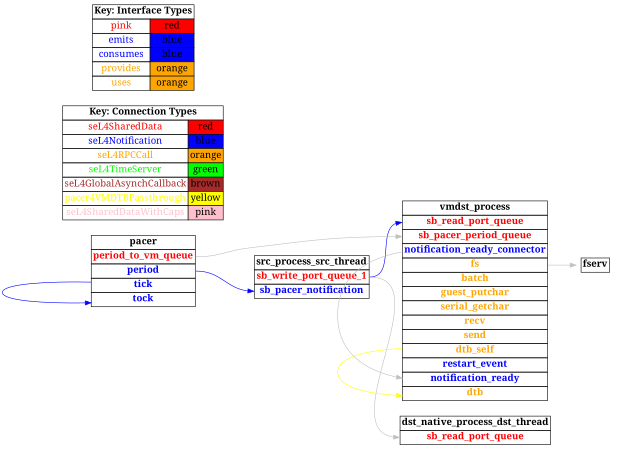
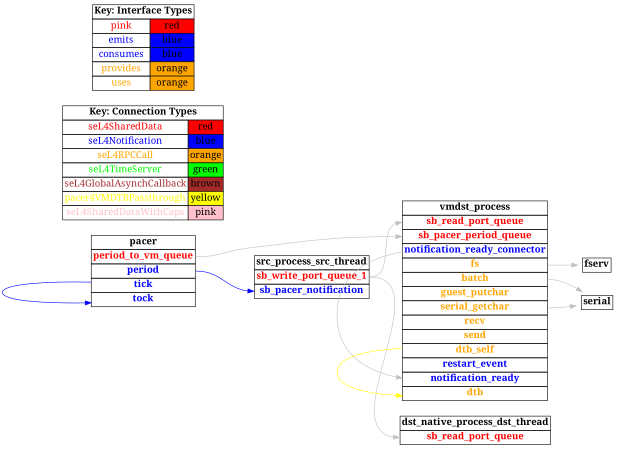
edge "src_process_src_thread" -> "vmdst_process": color blue -> grey
node "serial": added
